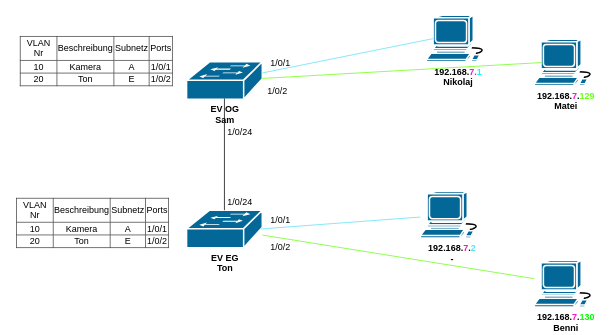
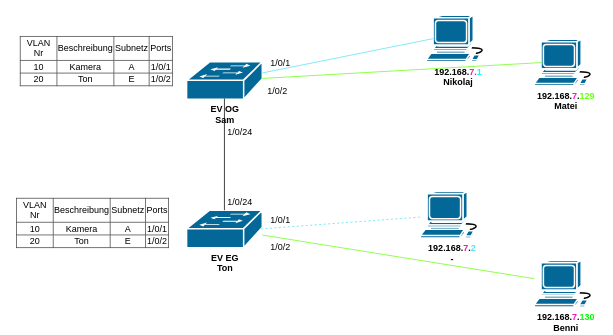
edge "192.168.7.2 -" -- "EV EG Ton": style solid -> dashed
